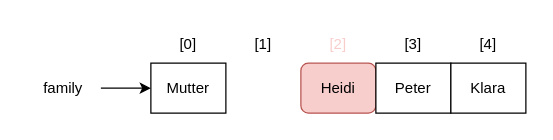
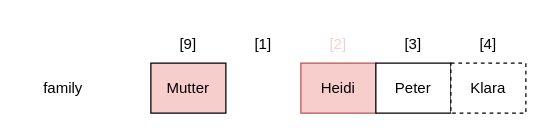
node "[0]": label "[0]" -> "[9]"
edge "family" -> "Mutter": removed
node "Mutter": fillcolor #ffffff -> #f8cecc
node "Heidi": shape rounded rectangle -> rectangle
node "Klara": style solid -> dashed
